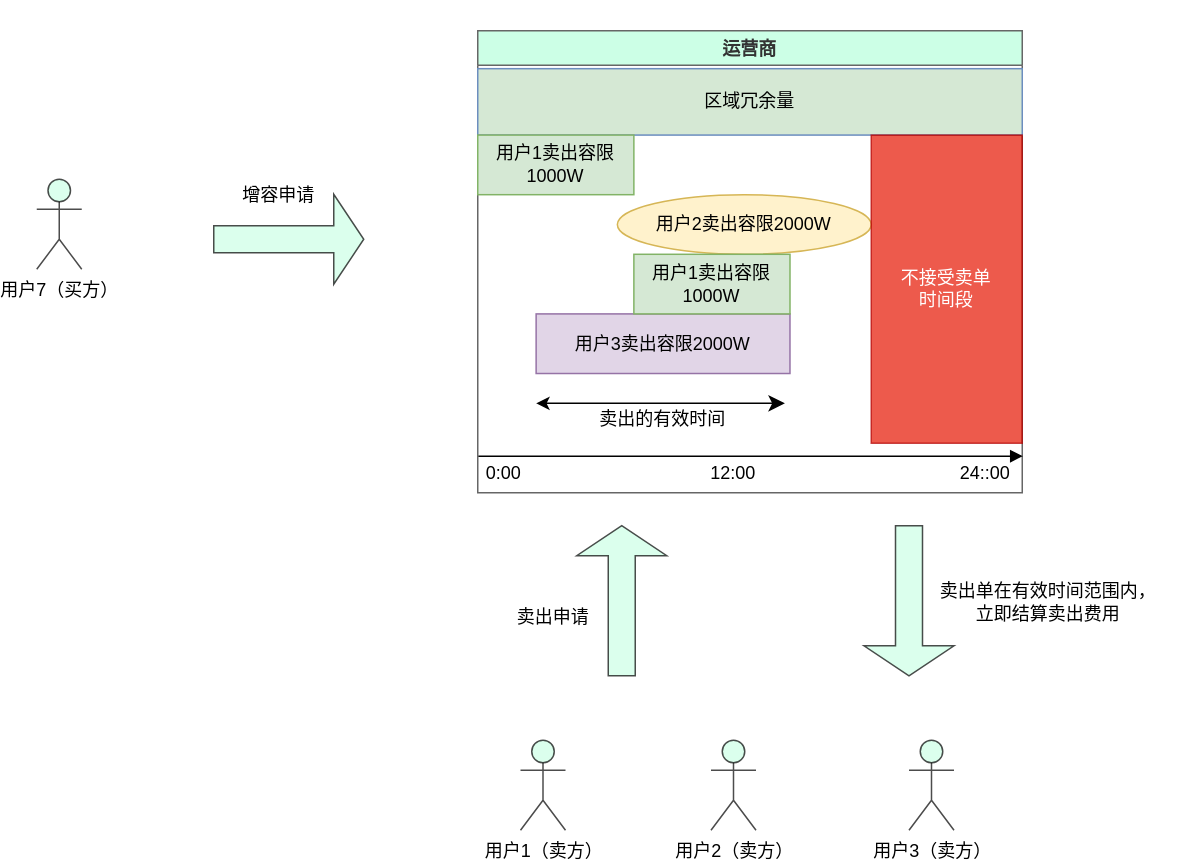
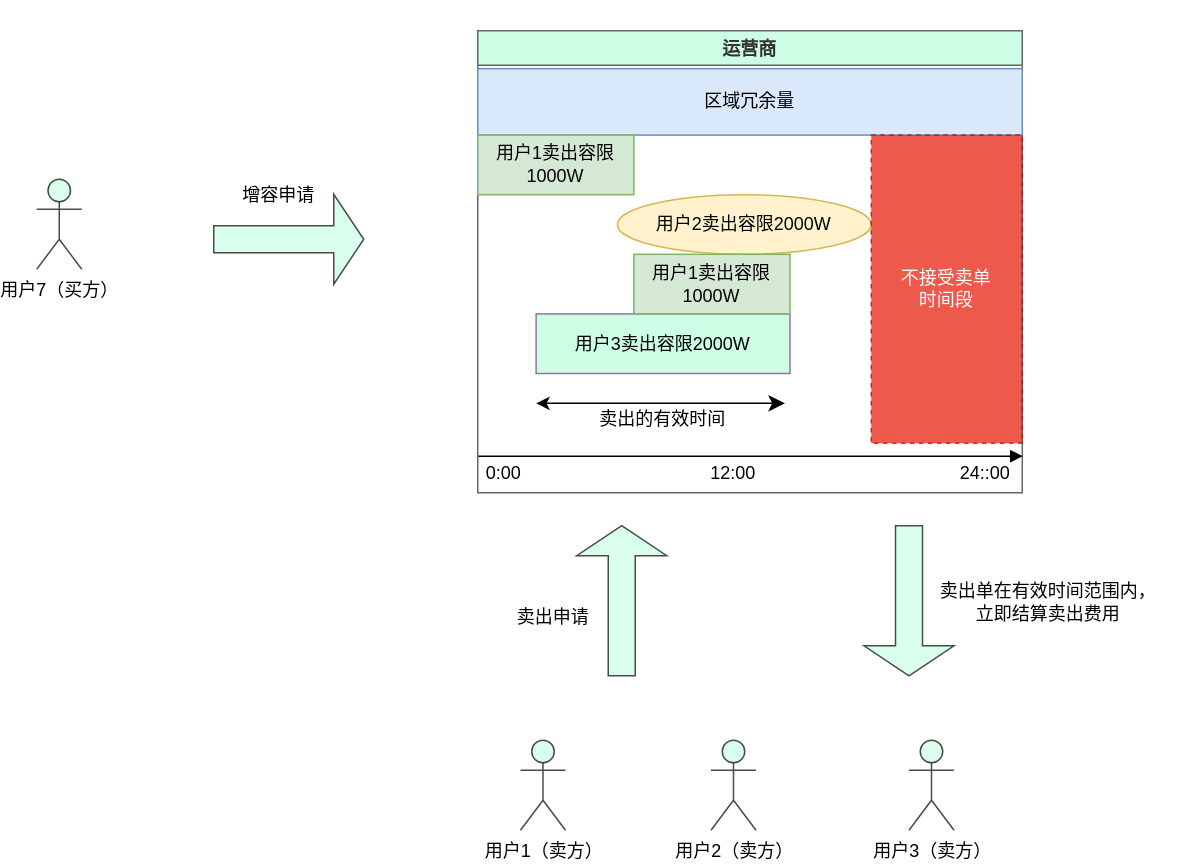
node "区域冗余量": fillcolor #d5e8d4 -> #dae8fc
node "不接受卖单 时间段": style solid -> dashed
node "用户3卖出容限2000W": fillcolor #e1d5e7 -> #ccffe6
